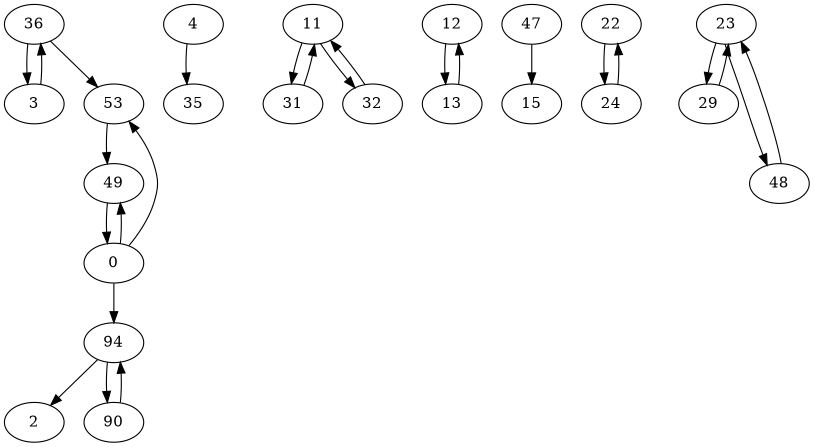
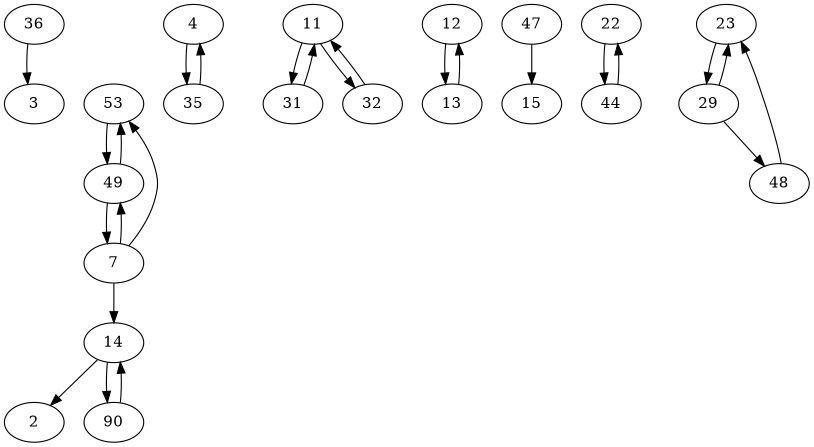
edge "36" -> "53": now "49" -> "53"
edge "3" -> "36": removed
edge "35" -> "4": added
edge "23" -> "48": now "29" -> "48"
node "24": label "24" -> "44"
node "0": label "0" -> "7"
node "94": label "94" -> "14"
